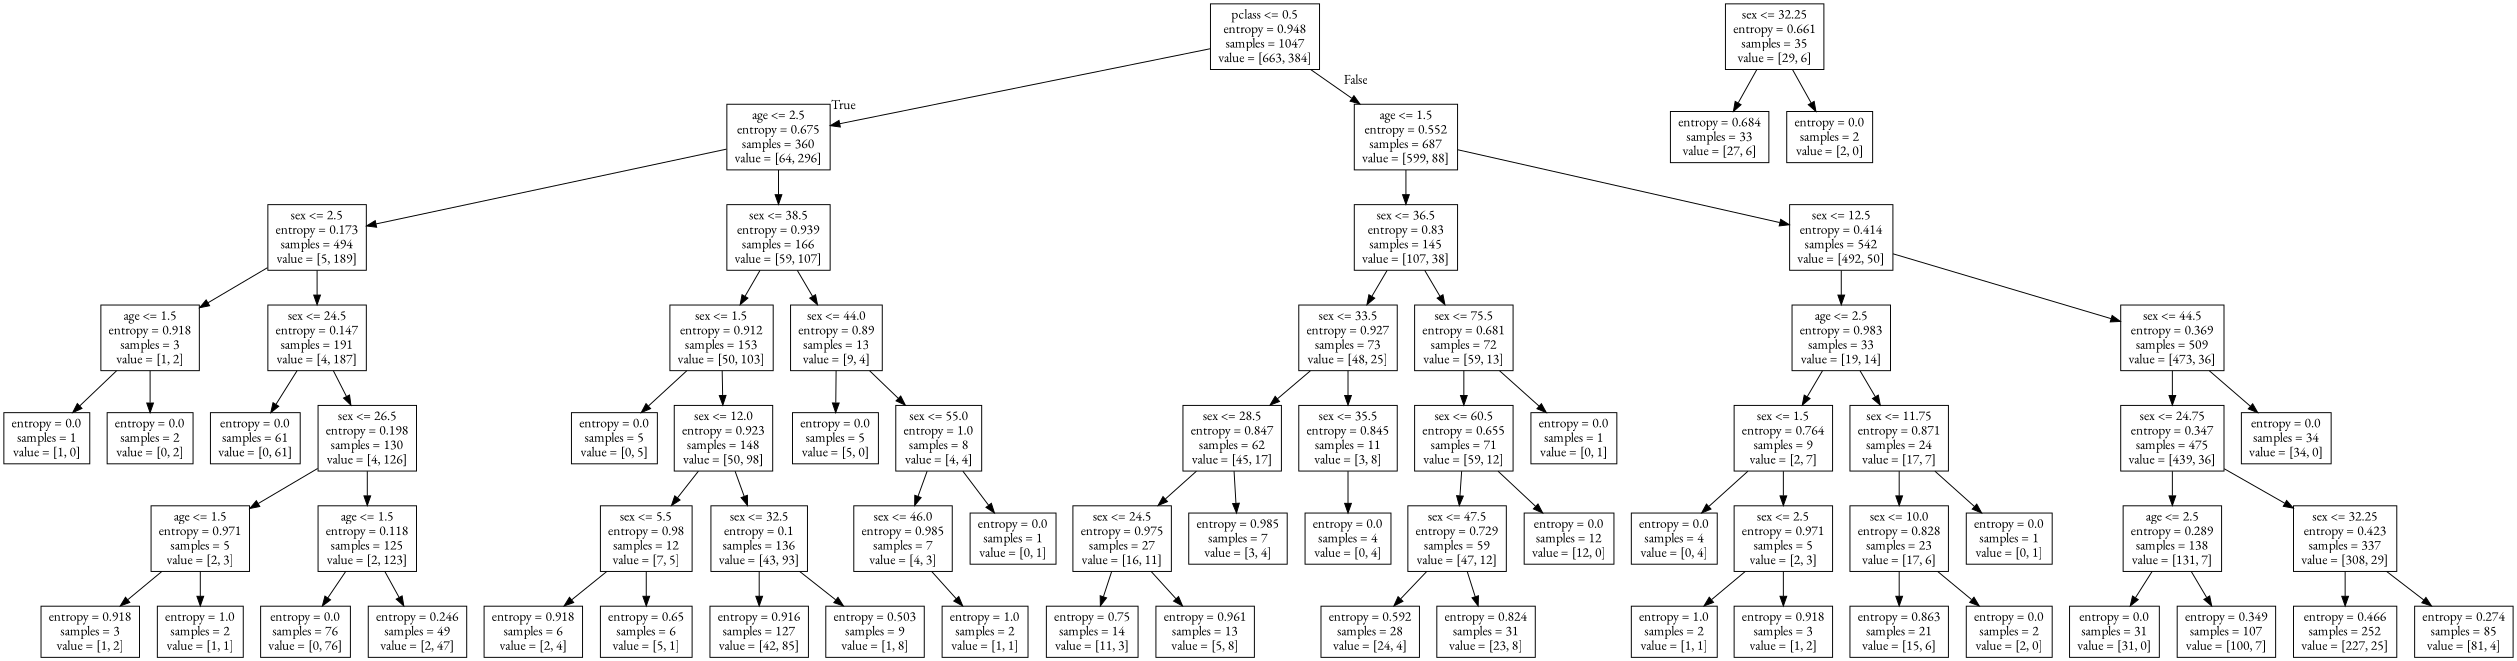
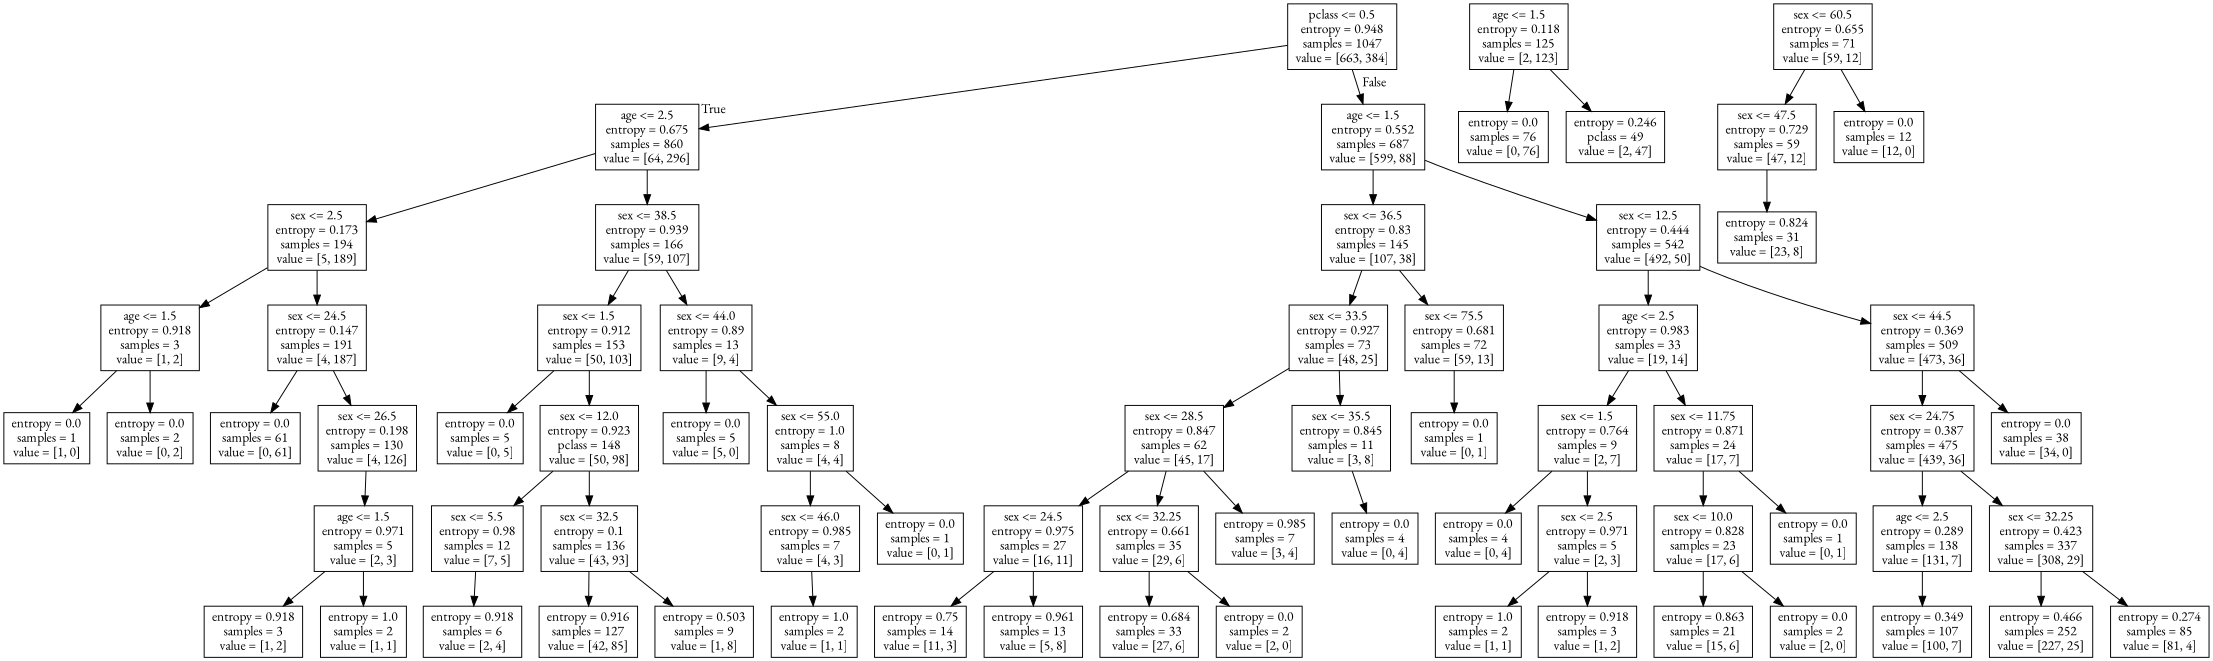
node "age <= 2.5 entropy = 0.675 samples = 360 value = [64, 296]": label "age <= 2.5 entropy = 0.675 samples = 360 value = [64, 296]" -> "age <= 2.5 entropy = 0.675 samples = 860 value = [64, 296]"
node "sex <= 2.5 entropy = 0.173 samples = 494 value = [5, 189]": label "sex <= 2.5 entropy = 0.173 samples = 494 value = [5, 189]" -> "sex <= 2.5 entropy = 0.173 samples = 194 value = [5, 189]"
node "sex <= 12.5 entropy = 0.414 samples = 542 value = [492, 50]": label "sex <= 12.5 entropy = 0.414 samples = 542 value = [492, 50]" -> "sex <= 12.5 entropy = 0.444 samples = 542 value = [492, 50]"
edge "sex <= 75.5 entropy = 0.681 samples = 72 value = [59, 13]" -> "sex <= 60.5 entropy = 0.655 samples = 71 value = [59, 12]": removed
node "sex <= 12.0 entropy = 0.923 samples = 148 value = [50, 98]": label "sex <= 12.0 entropy = 0.923 samples = 148 value = [50, 98]" -> "sex <= 12.0 entropy = 0.923 pclass = 148 value = [50, 98]"
node "sex <= 24.75 entropy = 0.347 samples = 475 value = [439, 36]": label "sex <= 24.75 entropy = 0.347 samples = 475 value = [439, 36]" -> "sex <= 24.75 entropy = 0.387 samples = 475 value = [439, 36]"
node "entropy = 0.0 samples = 34 value = [34, 0]": label "entropy = 0.0 samples = 34 value = [34, 0]" -> "entropy = 0.0 samples = 38 value = [34, 0]"
edge "sex <= 26.5 entropy = 0.198 samples = 130 value = [4, 126]" -> "age <= 1.5 entropy = 0.118 samples = 125 value = [2, 123]": removed
edge "sex <= 28.5 entropy = 0.847 samples = 62 value = [45, 17]" -> "sex <= 32.25 entropy = 0.661 samples = 35 value = [29, 6]": added
node "entropy = 0.246 samples = 49 value = [2, 47]": label "entropy = 0.246 samples = 49 value = [2, 47]" -> "entropy = 0.246 pclass = 49 value = [2, 47]"
node "entropy = 0.65 samples = 6 value = [5, 1]": removed
node "entropy = 0.592 samples = 28 value = [24, 4]": removed
node "entropy = 0.0 samples = 31 value = [31, 0]": removed
